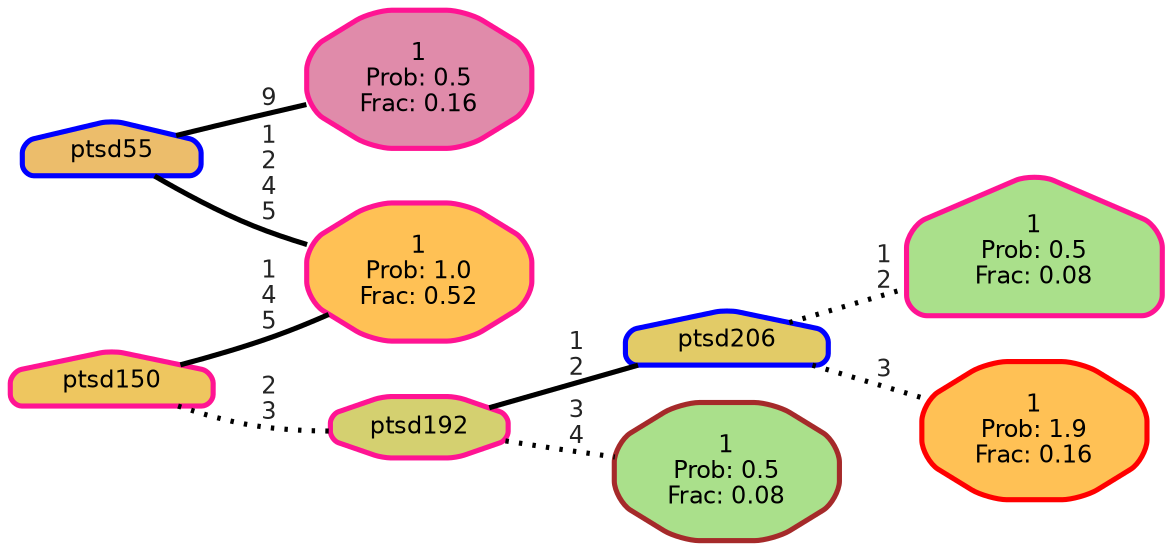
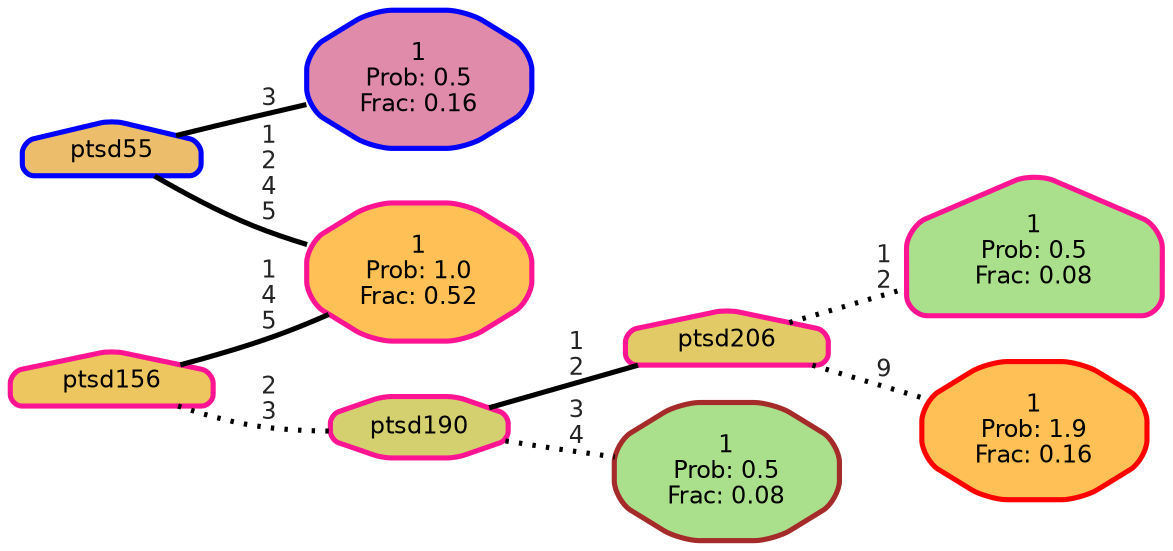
node "1 Prob: 0.5 Frac: 0.16": color deeppink -> blue
edge "1 Prob: 0.5 Frac: 0.16" -- "ptsd55": label " 9" -> " 3"
node "ptsd206": color blue -> deeppink
edge "ptsd206" -- "1 Prob: 1.9 Frac: 0.16": label " 3" -> " 9"
node "ptsd150": label "ptsd150" -> "ptsd156"
node "ptsd192": label "ptsd192" -> "ptsd190"
